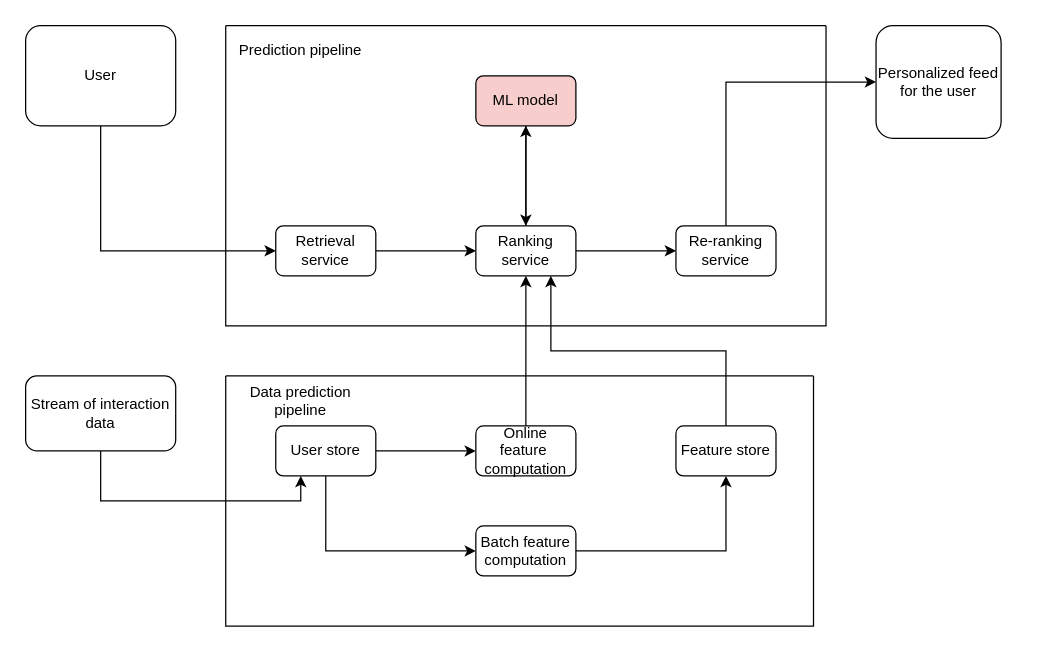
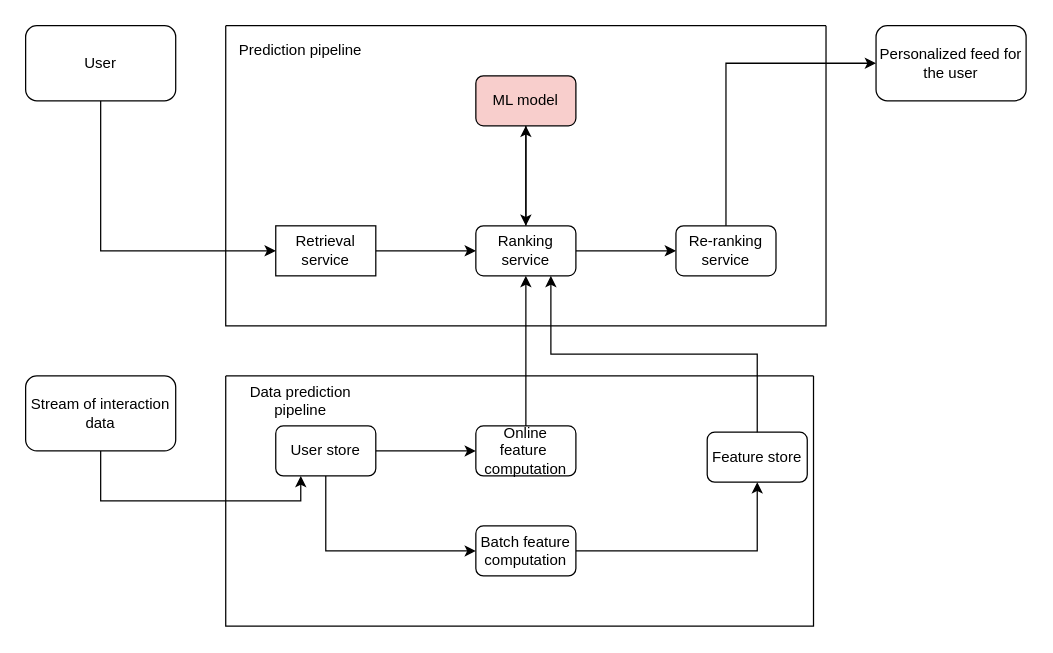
node "User": size 150x100 -> 150x75
node "Personalized feed for the user": size 125x113 -> 150x75
node "Retrieval service": shape rounded rectangle -> rectangle
node "Feature store": moved (726, 451) -> (757, 457)
